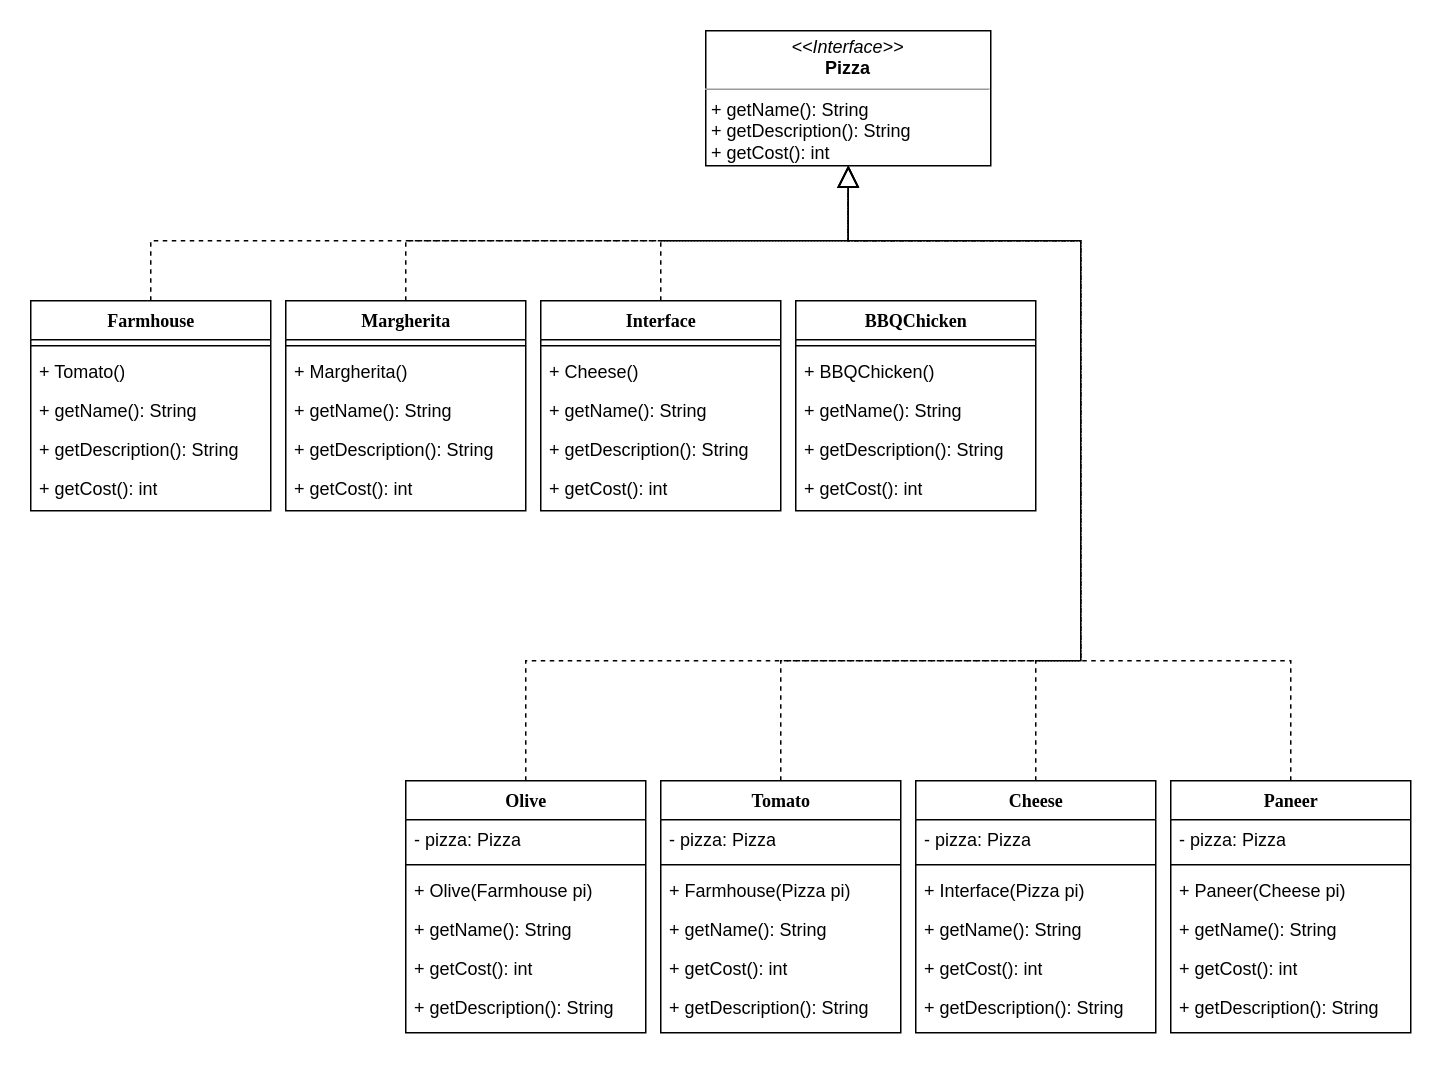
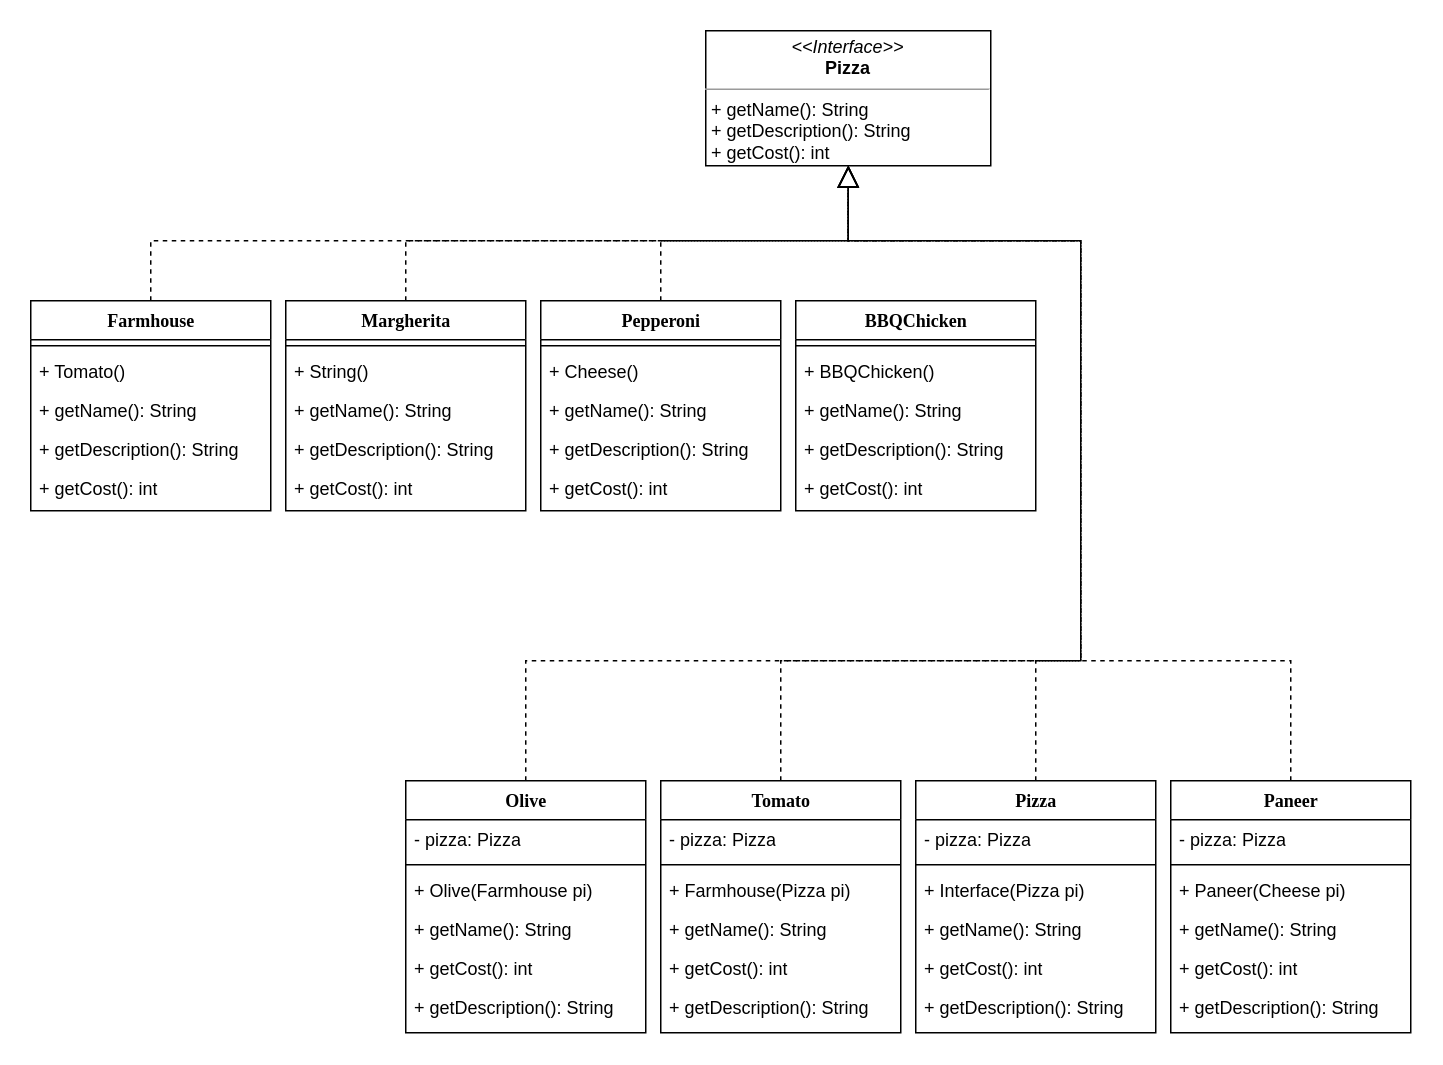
node "Interface": label "Interface" -> "Pepperoni"
node "+ Margherita()": label "+ Margherita()" -> "+ String()"
node "Cheese": label "Cheese" -> "Pizza"
